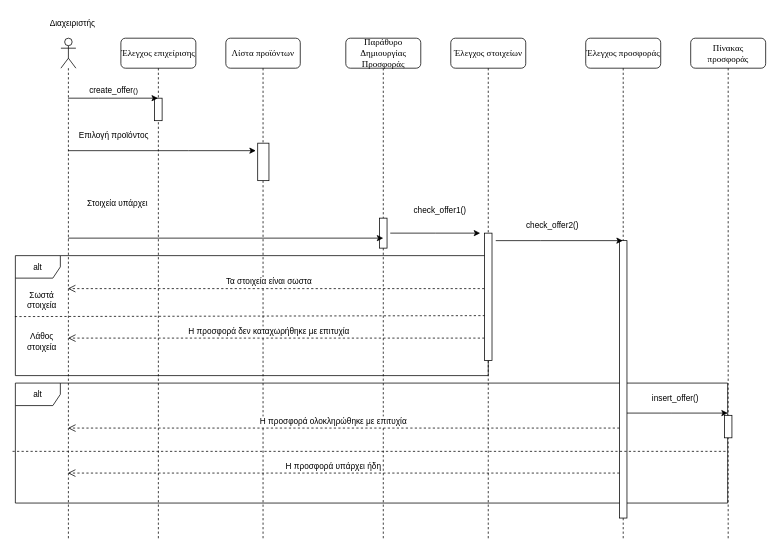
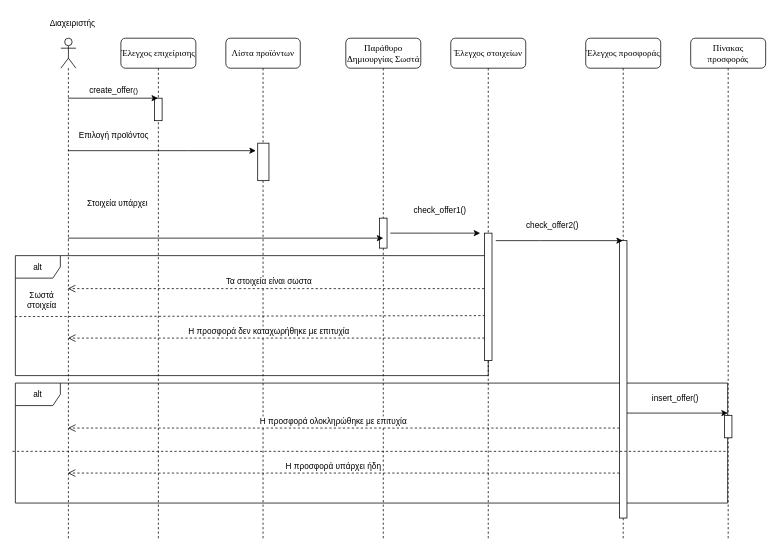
node "Παράθυρο Δημιουργίας Προσφοράς": label "Παράθυρο Δημιουργίας Προσφοράς" -> "Παράθυρο Δημιουργίας Σωστά"
node "Λάθος στοιχεία": removed
